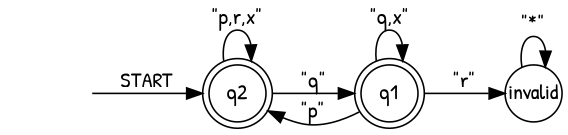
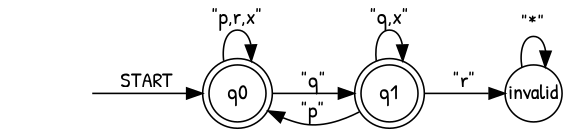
node "q2": label "q2" -> "q0"
